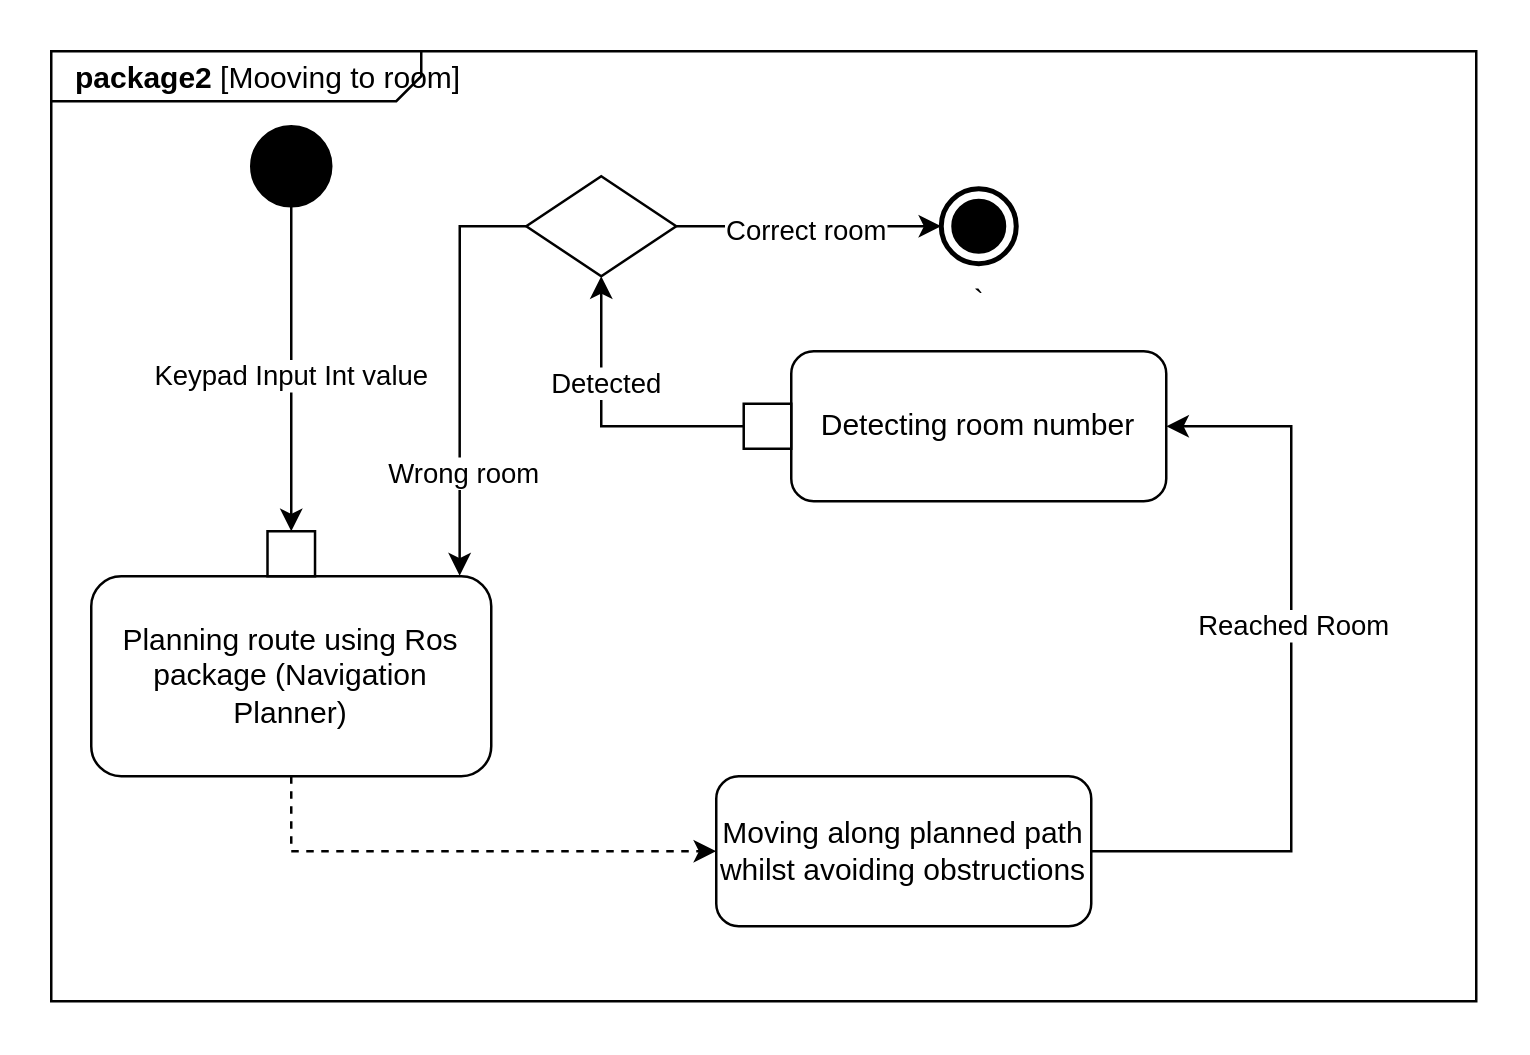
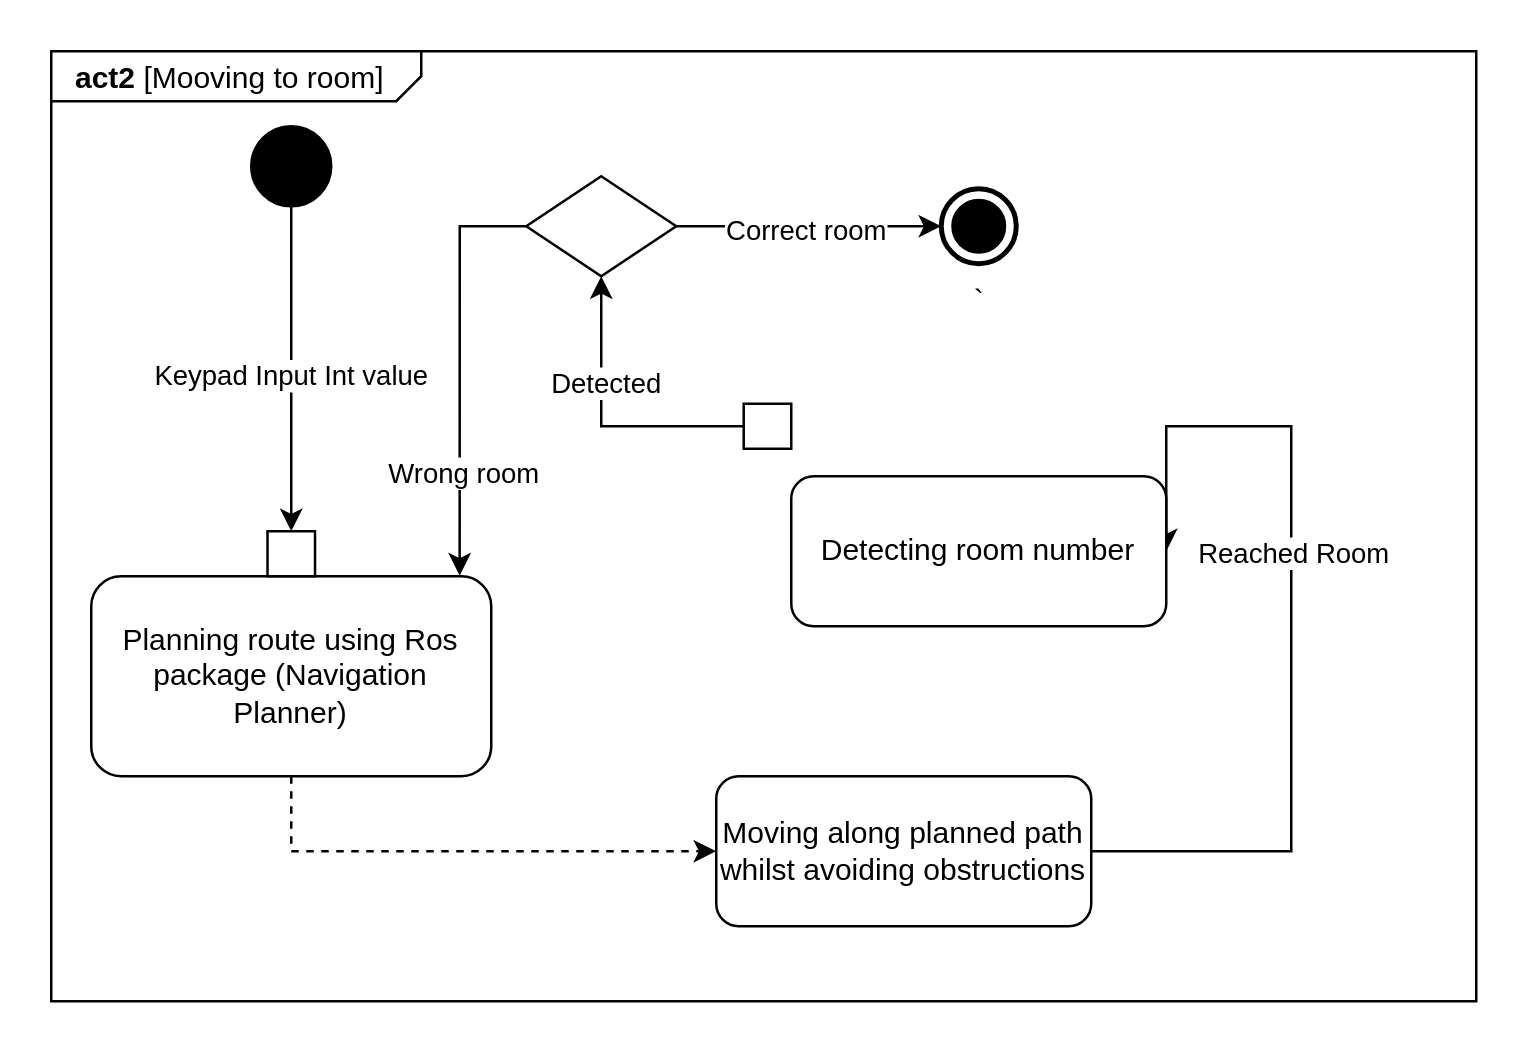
node "package2 [Mooving to room]": label "package2 [Mooving to room]" -> "act2 [Mooving to room]"
node "Detecting room number": moved (979, 426) -> (979, 551)
